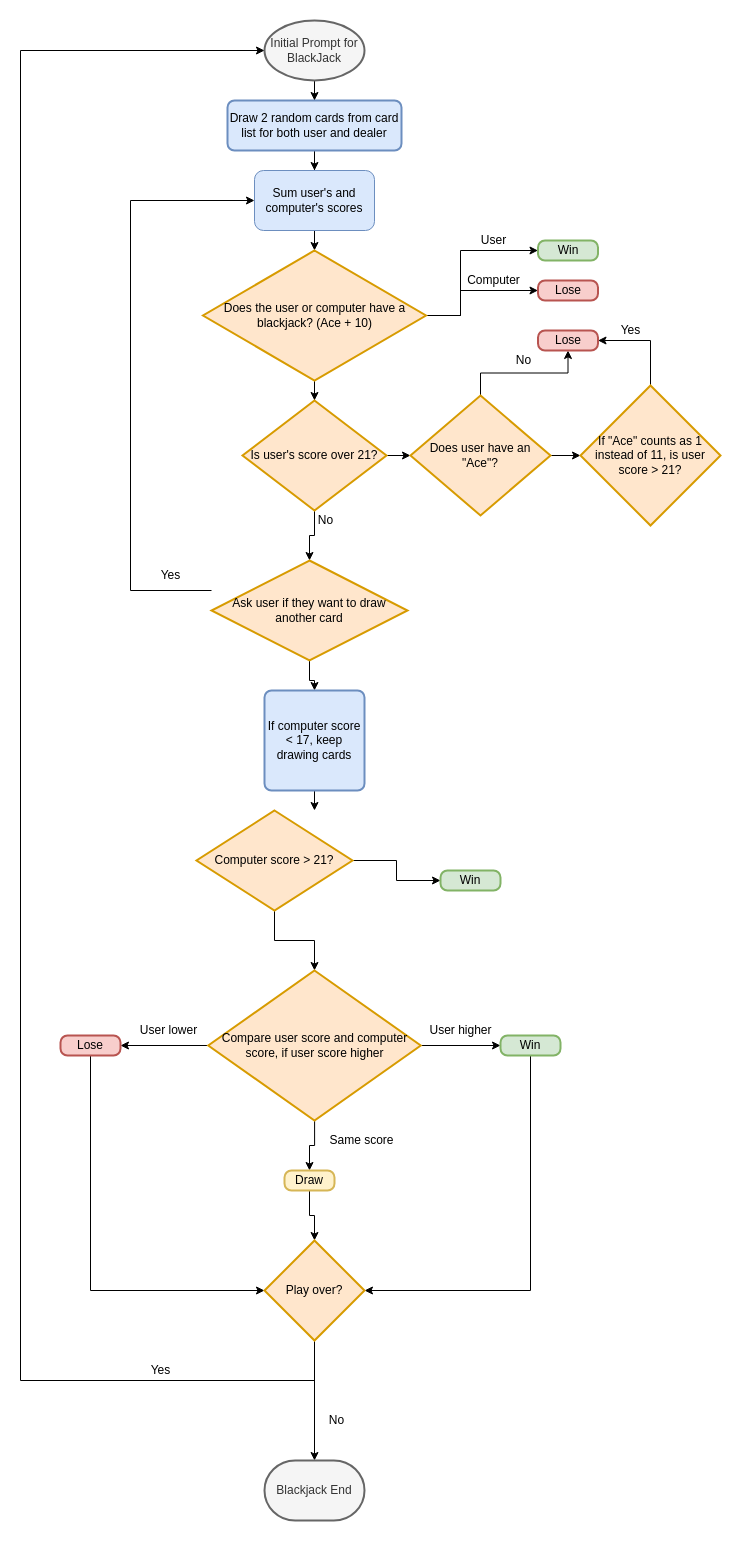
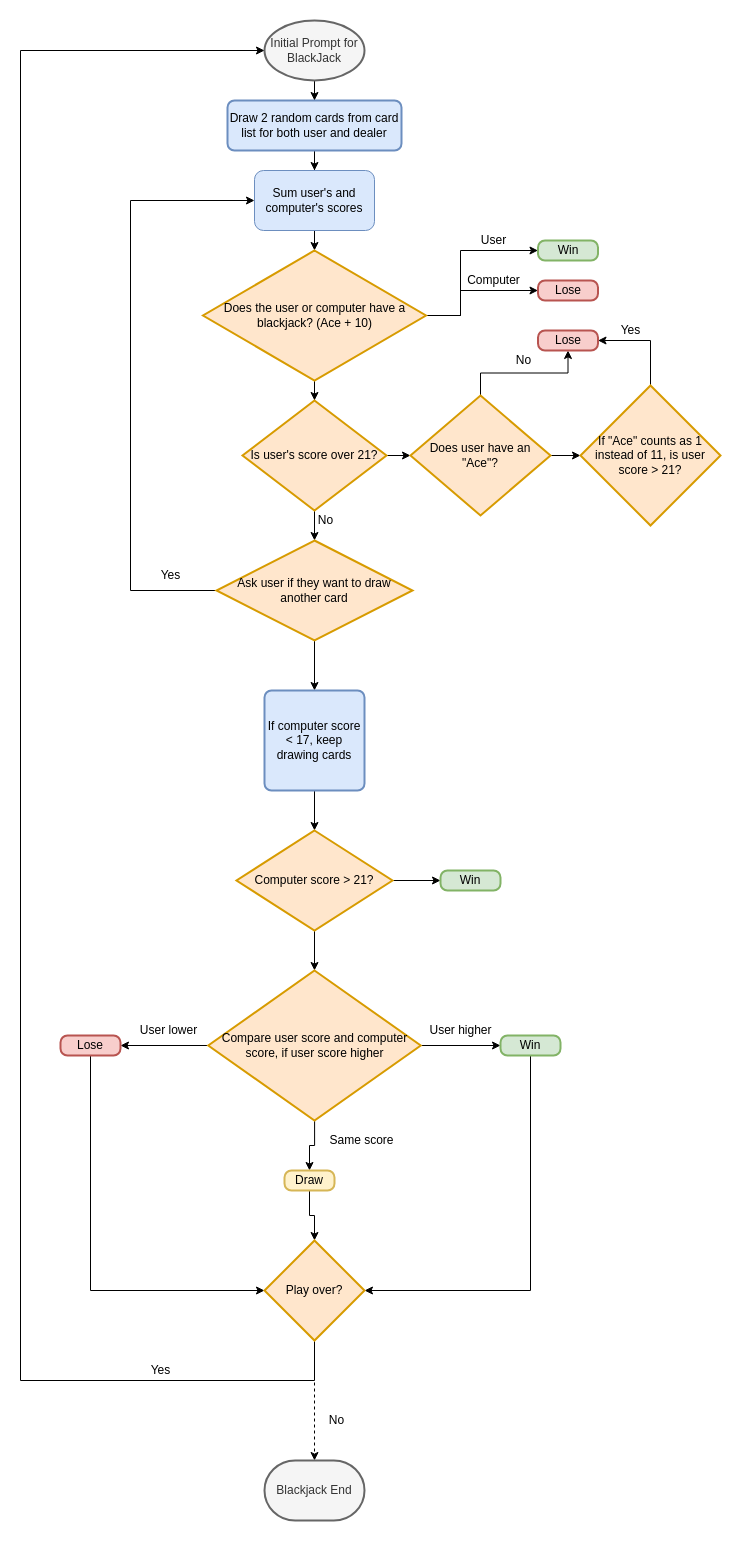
node "Ask user if they want to draw another card": moved (310, 611) -> (315, 591)
node "Computer score > 21?": moved (275, 861) -> (315, 881)
edge "Play over?" -> "Blackjack End": style solid -> dashed
